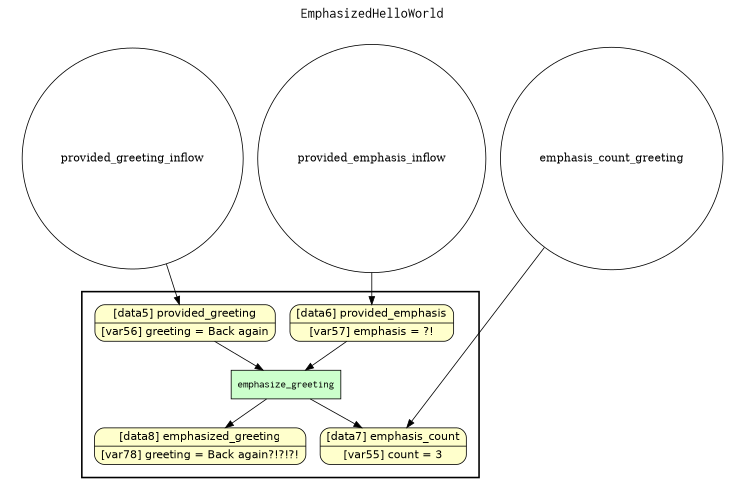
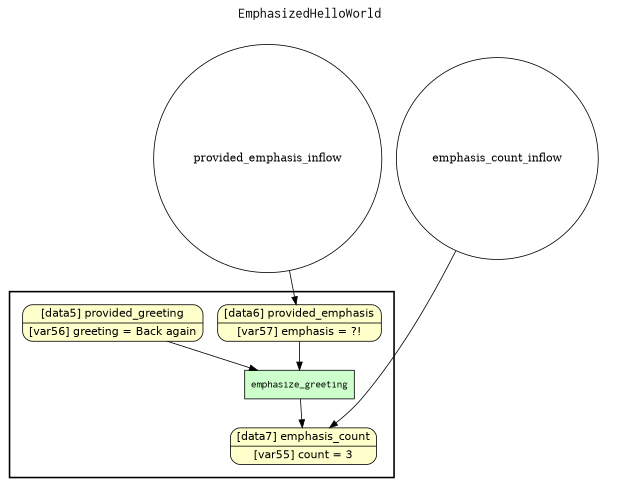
node "provided_greeting_inflow": removed
node "emphasis_count_greeting": label "emphasis_count_greeting" -> "emphasis_count_inflow"
node "[data8] emphasized_greeting": removed
